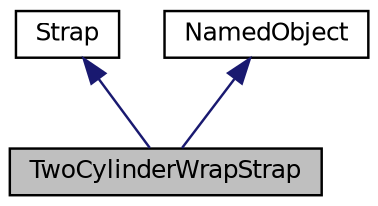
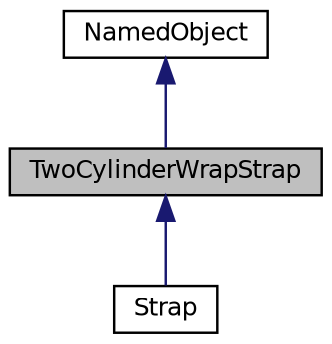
edge "TwoCylinderWrapStrap" -> "Strap": reversed
